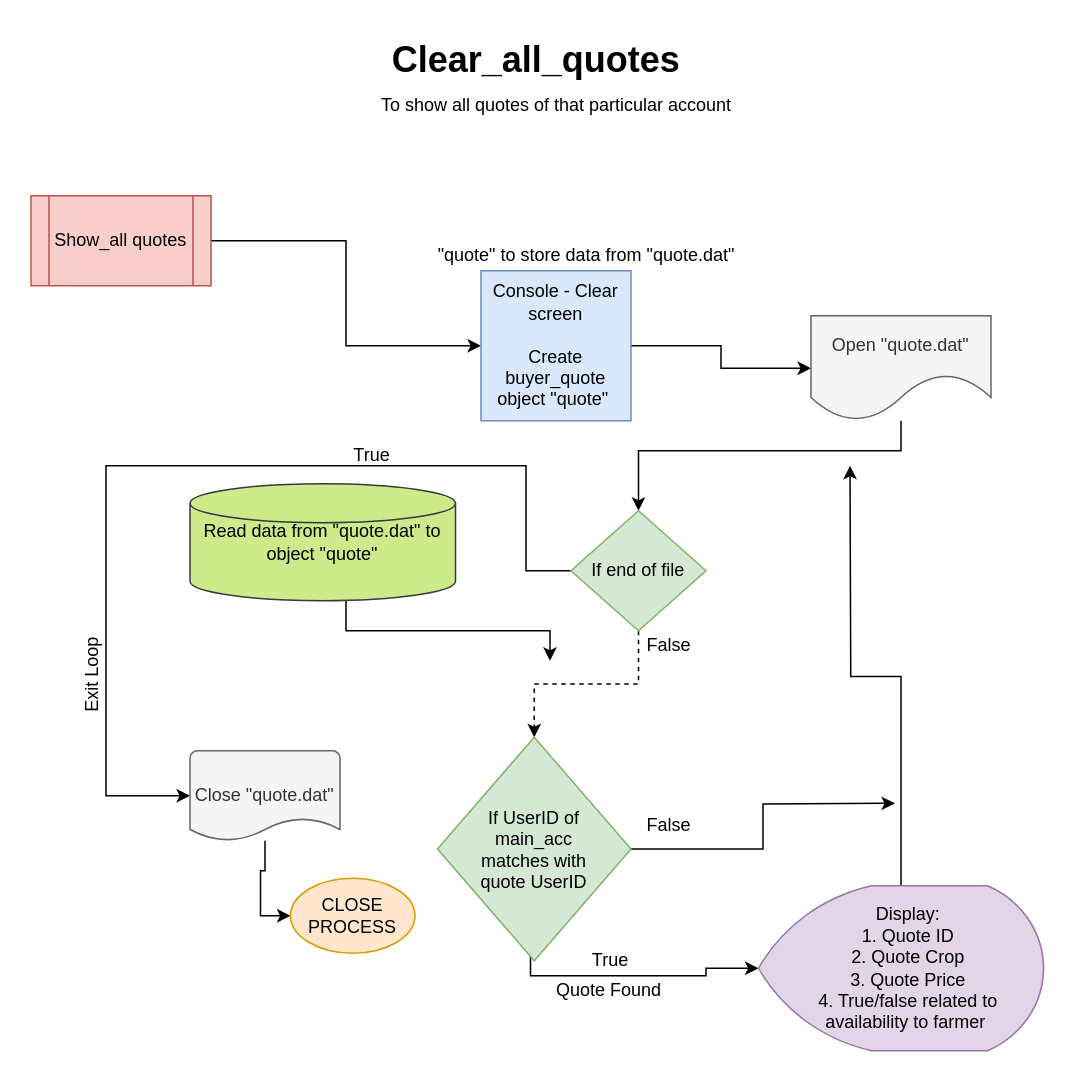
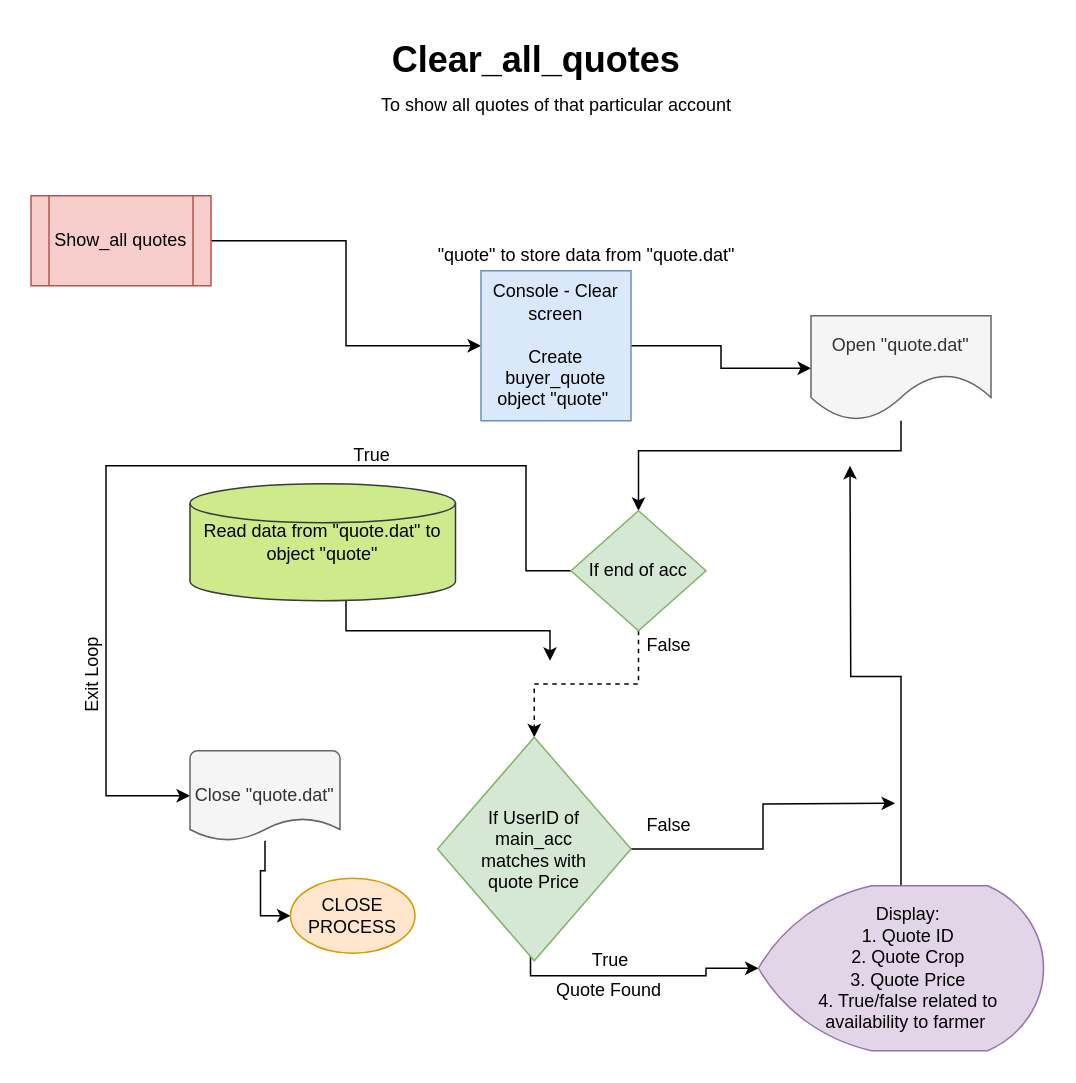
node "If end of file": label "If end of file" -> "If end of acc"
node "If UserID of main_acc matches with quote UserID": label "If UserID of main_acc matches with quote UserID" -> "If UserID of main_acc matches with quote Price"
